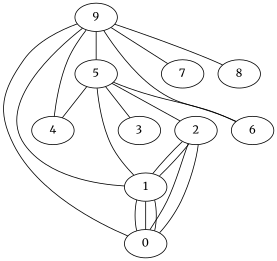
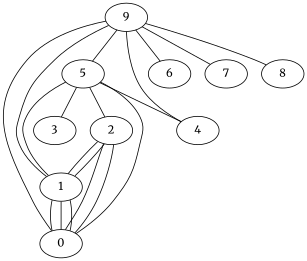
edge "5" -- "6": now "5" -- "0"
